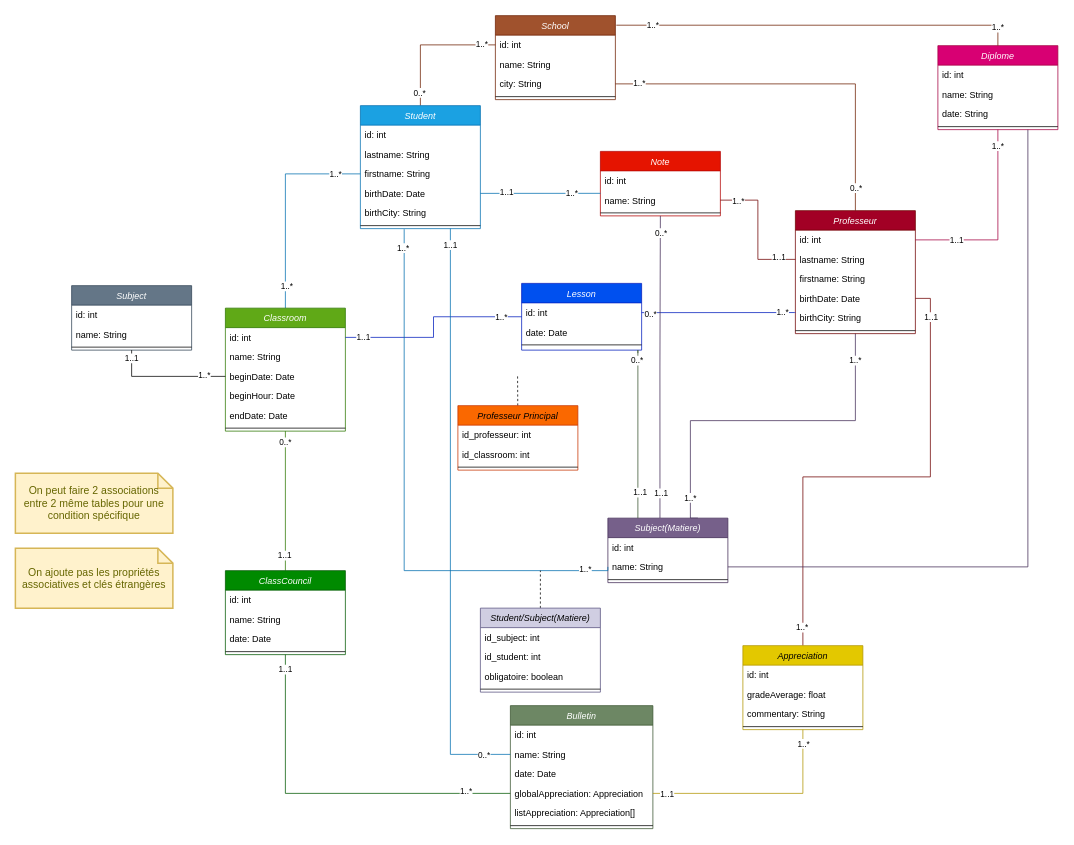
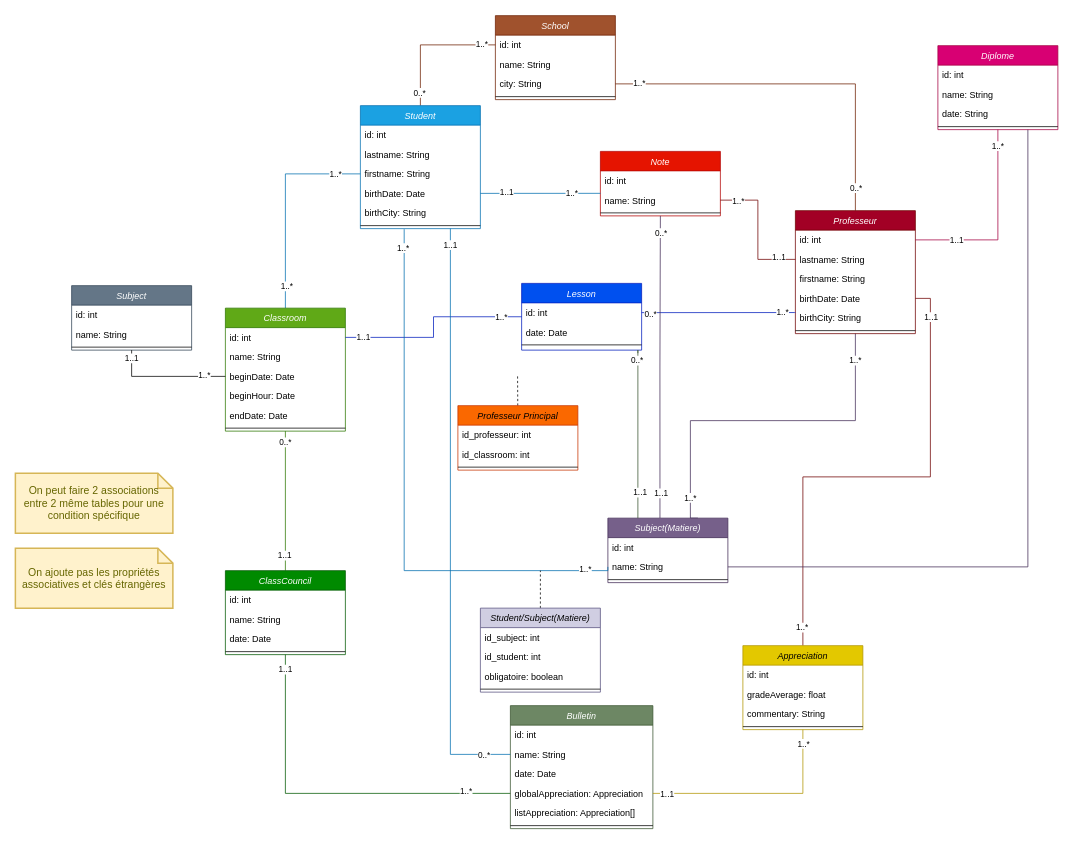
edge "School" -- "Diplome": removed, labels "1..*", "1..*"
